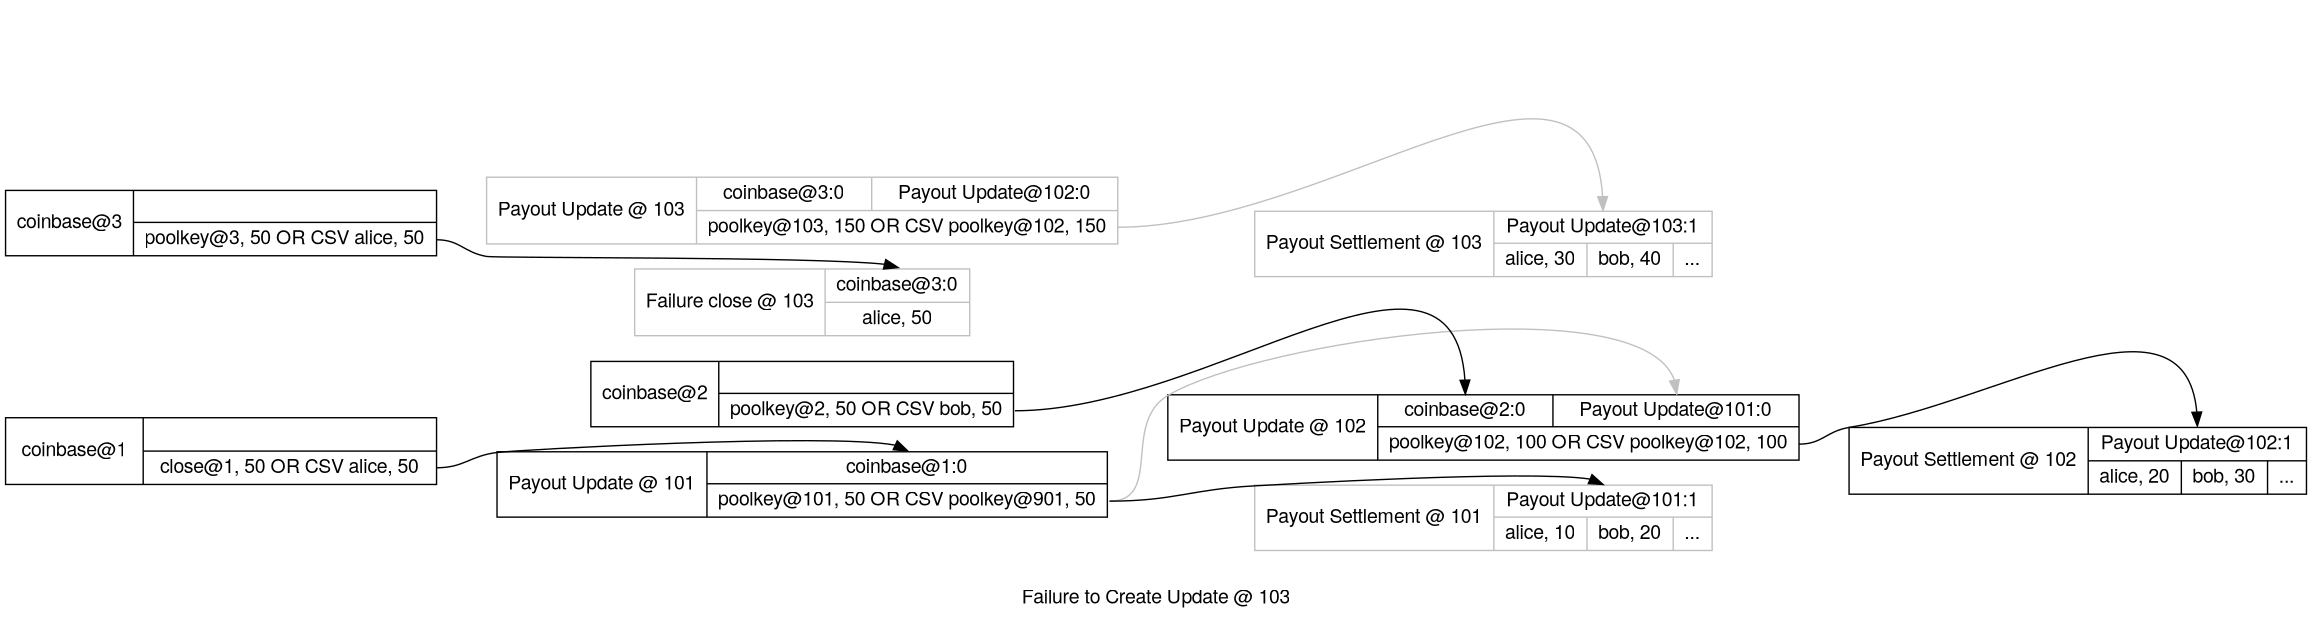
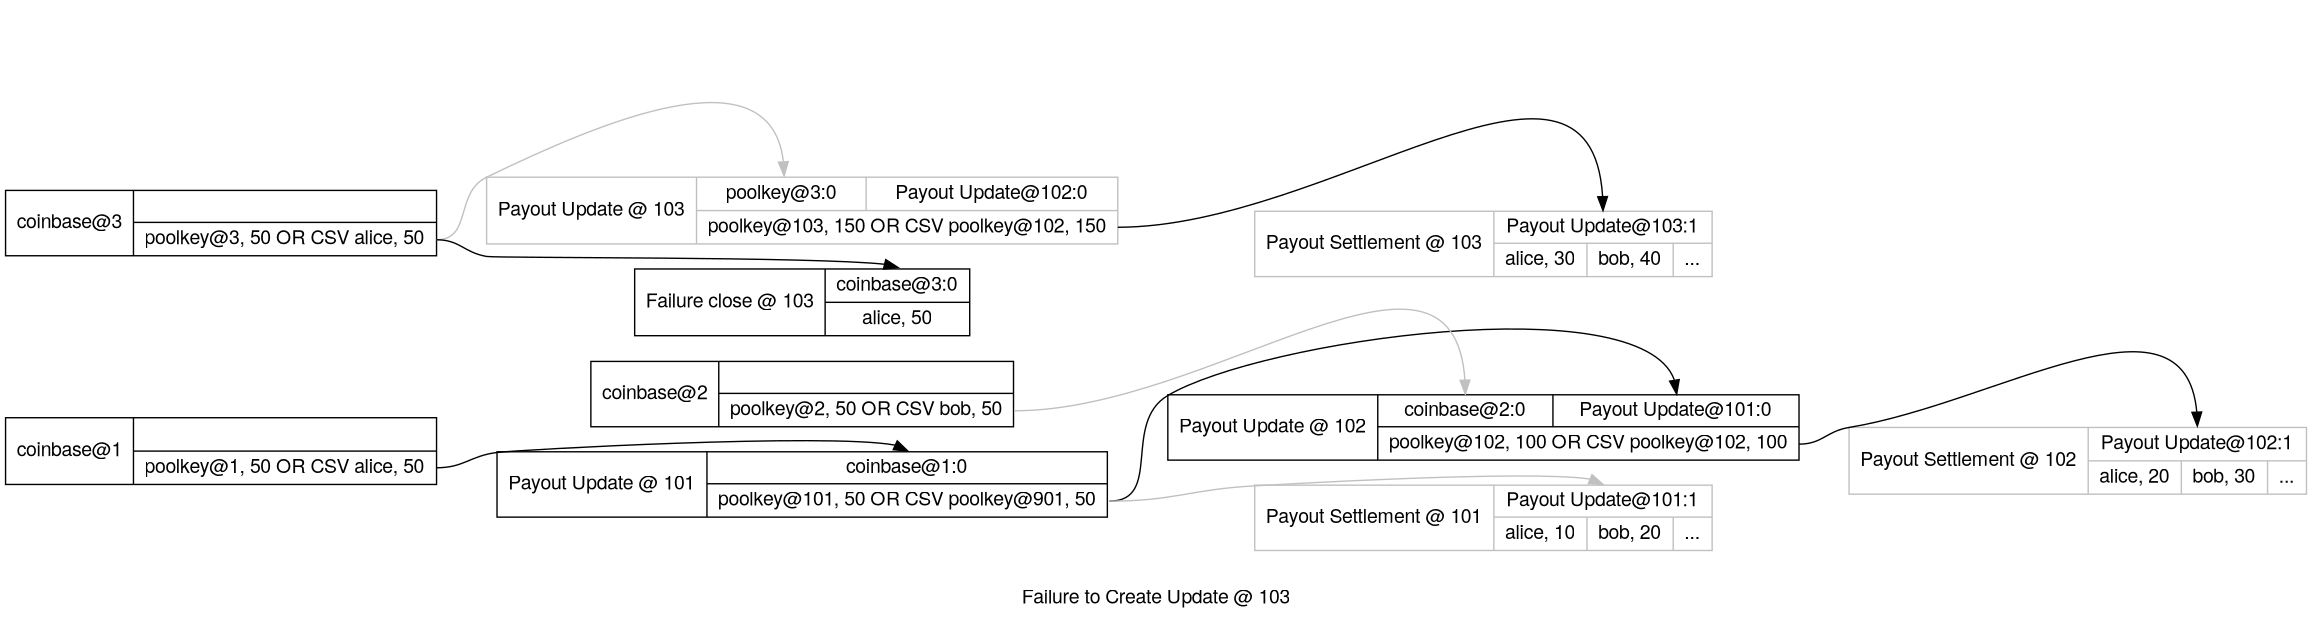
edge "coinbase@3" -> "Payout Update @ 103": added
edge "Payout Update @ 103" -> "Payout Settlement @ 103": color grey -> black
node "Payout Update @ 103": text "coinbase@3:0" -> "poolkey@3:0"
node "Failure close @ 103": color grey -> black
edge "Payout Update @ 101" -> "Payout Update @ 102": color grey -> black
edge "coinbase@2" -> "Payout Update @ 102": color black -> grey
node "Payout Settlement @ 102": color black -> grey
node "coinbase@1": text "close@1, 50 OR CSV alice, 50" -> "poolkey@1, 50 OR CSV alice, 50"
edge "Payout Update @ 101" -> "Payout Settlement @ 101": color black -> grey
